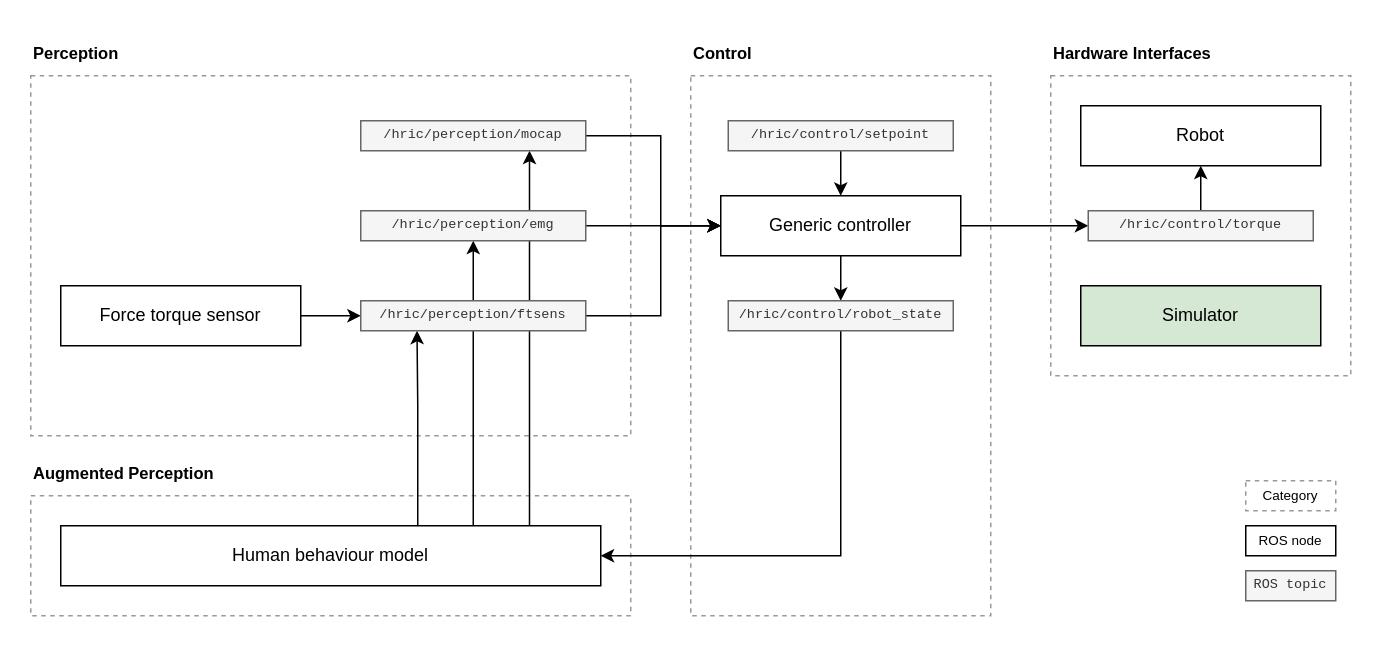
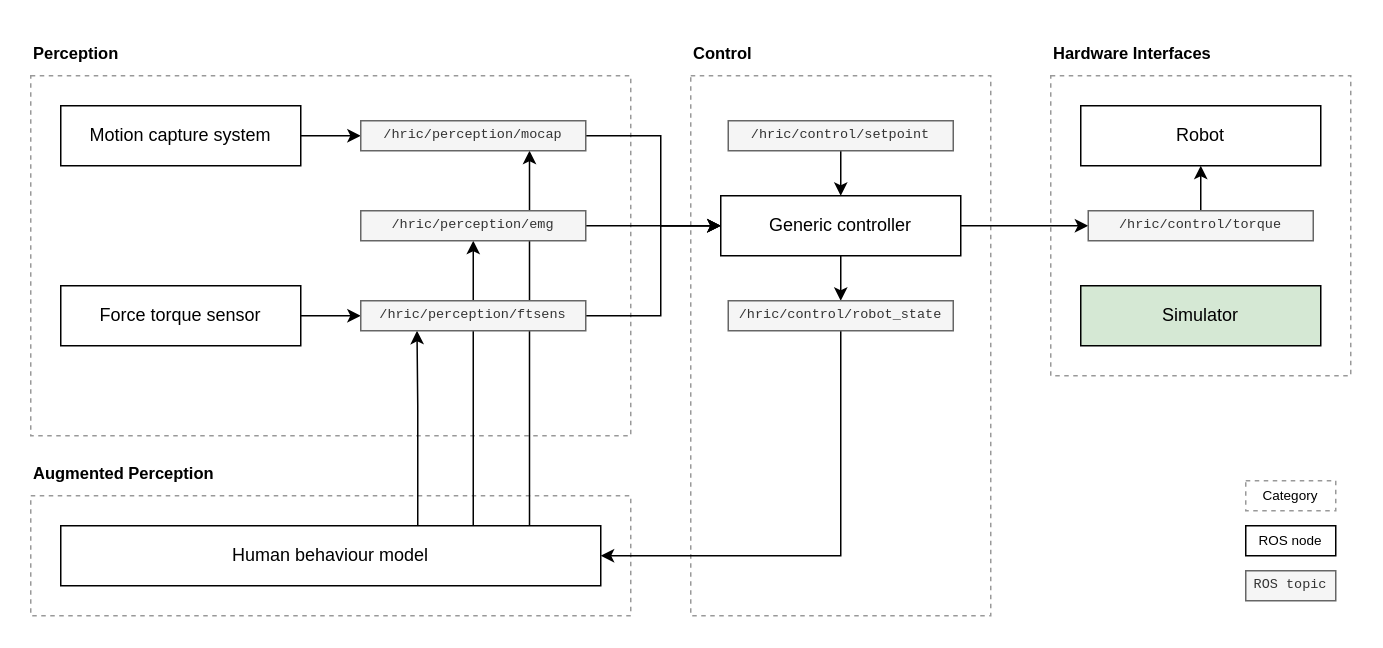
node "Motion capture system": added
edge "Motion capture system" -> "/hric/perception/mocap": added
